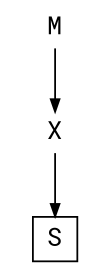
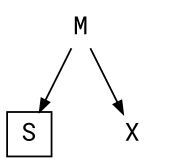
edge "X" -> "S": now "M" -> "S"
